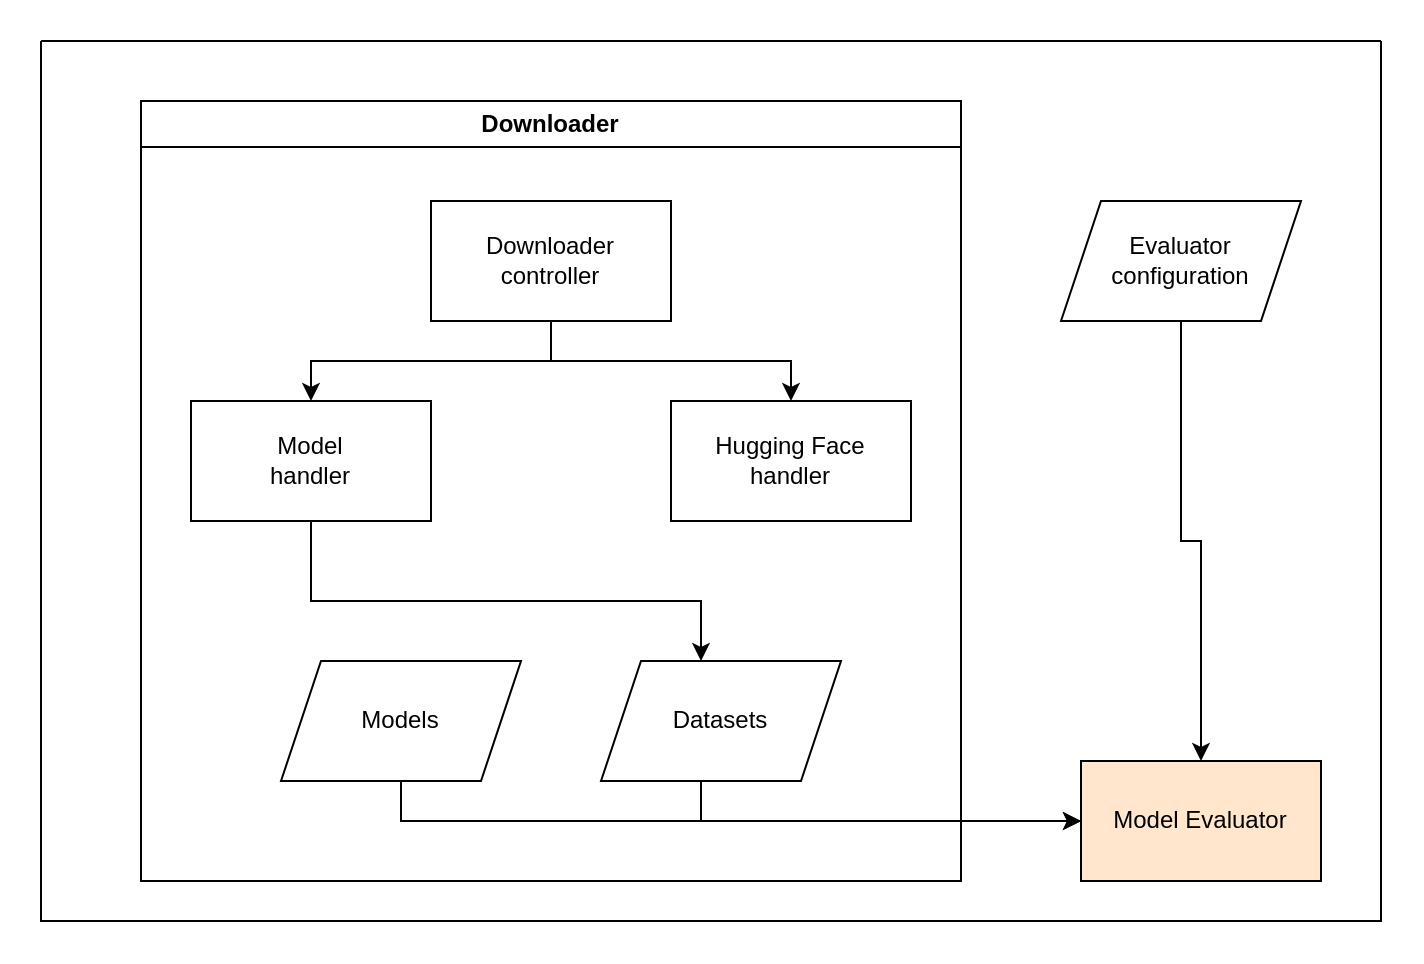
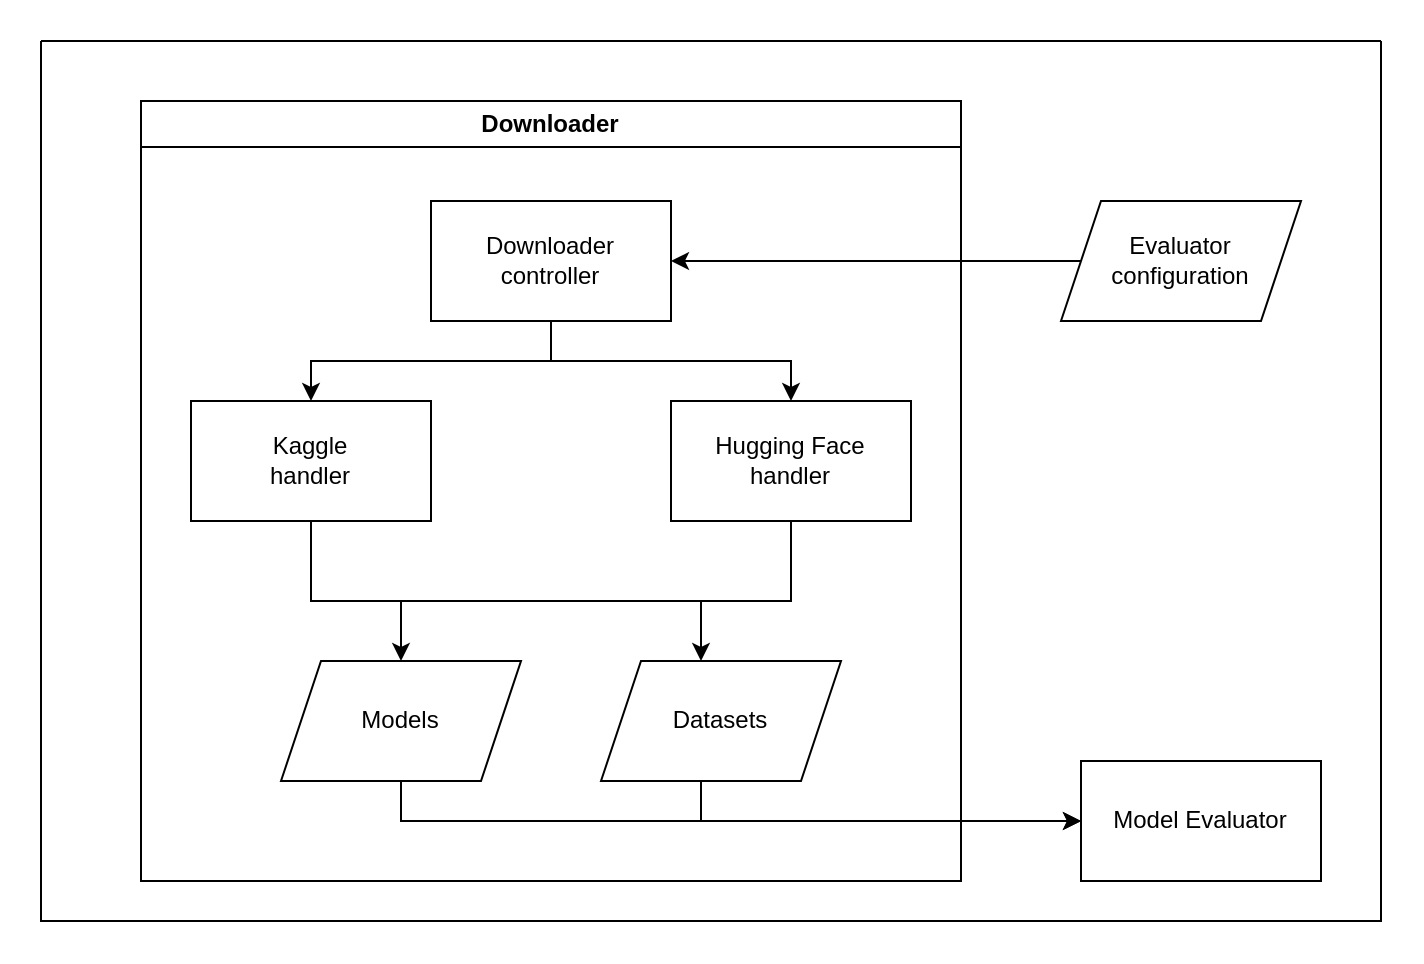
node "Model handler": label "Model handler" -> "Kaggle handler"
edge "Evaluator configuration" -> "Model Evaluator": now "Evaluator configuration" -> "Downloader controller"
edge "Hugging Face handler" -> "Models": added
node "Model Evaluator": fillcolor #ffe6cc -> #ffffff
